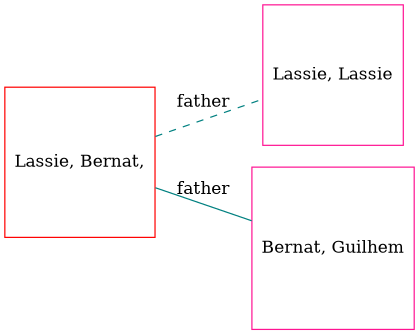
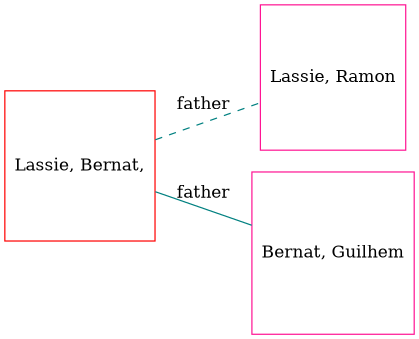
node "Lassie, Lassie": label "Lassie, Lassie" -> "Lassie, Ramon"
